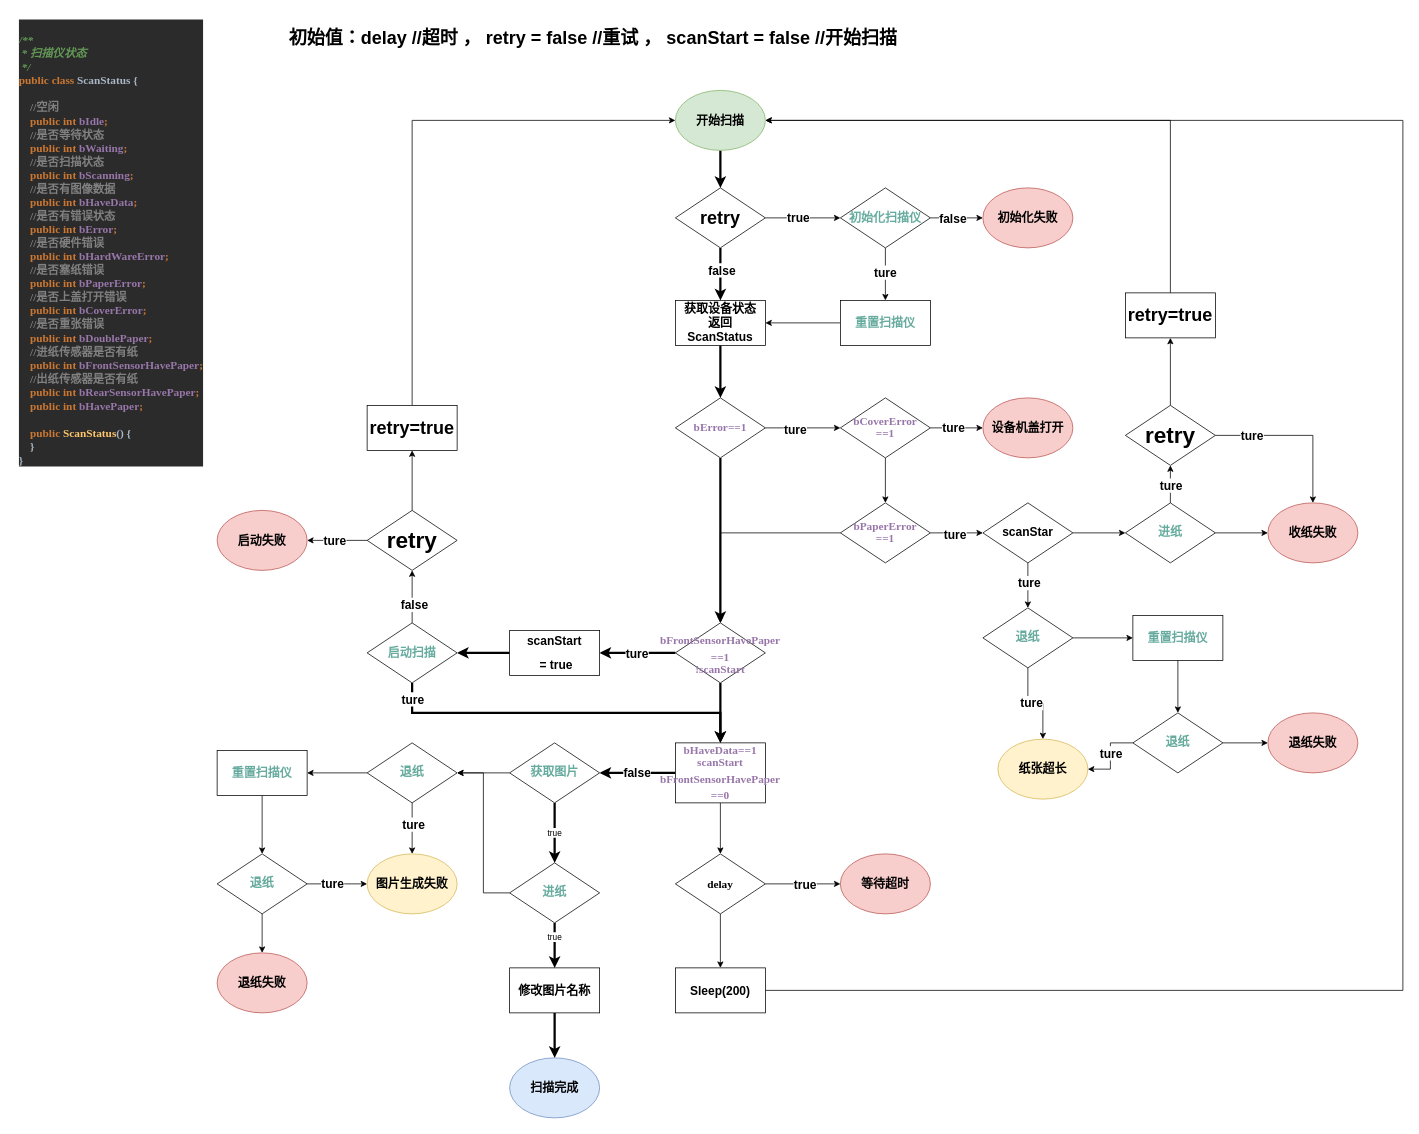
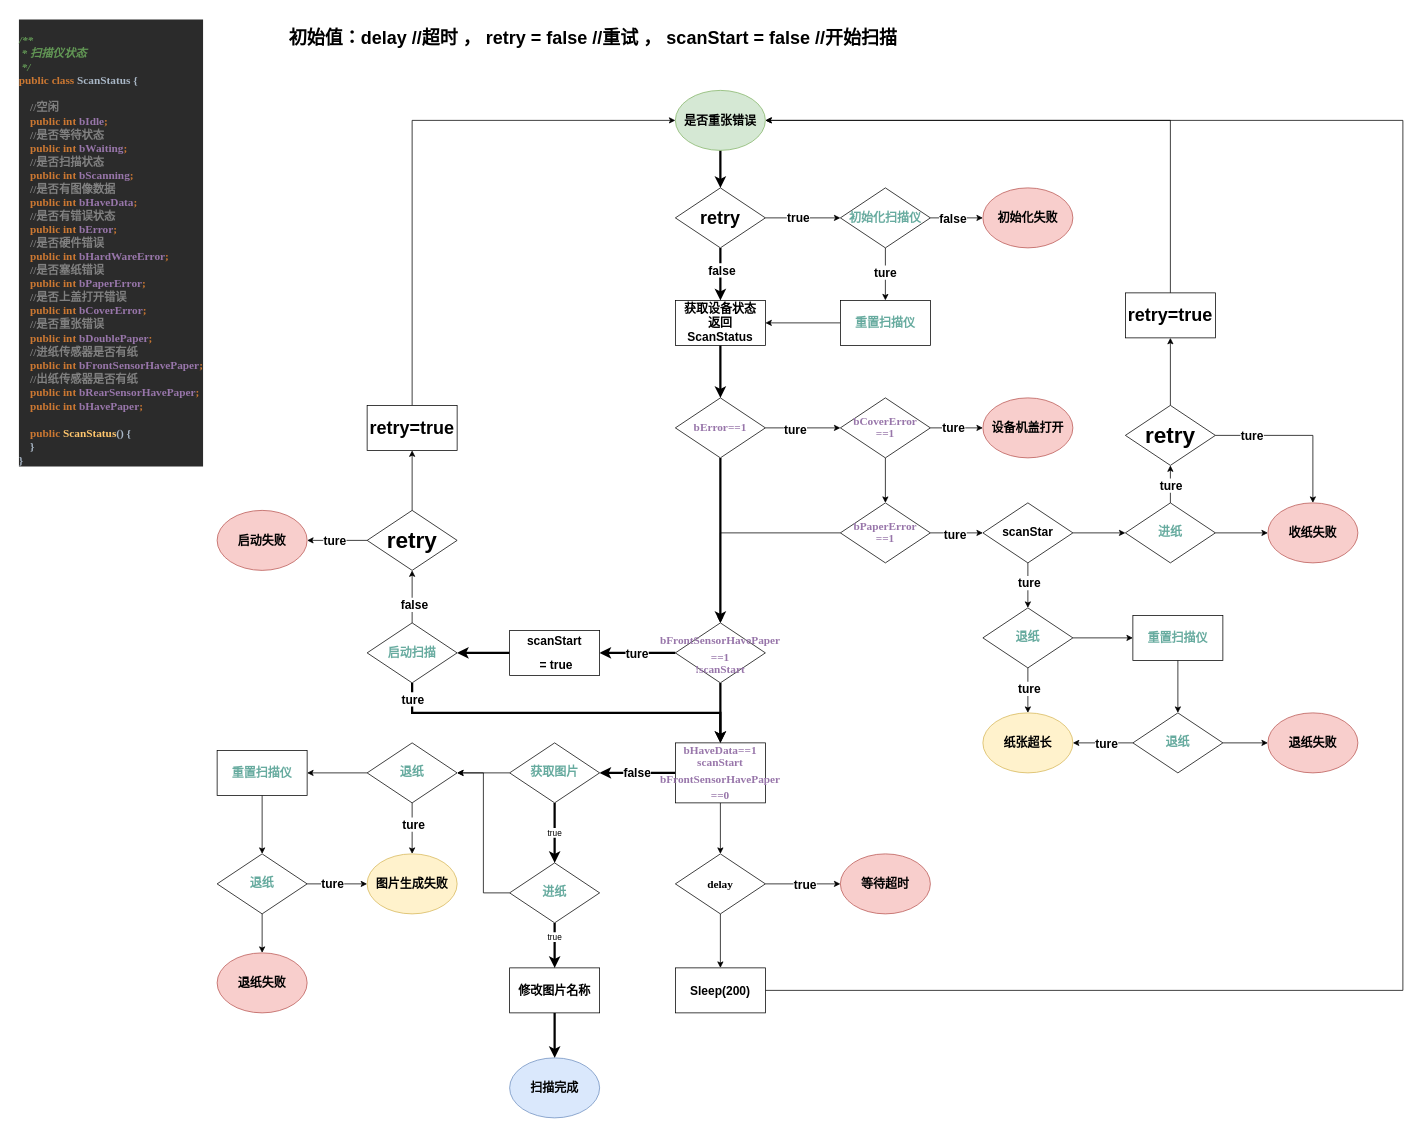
node "开始扫描": label "开始扫描" -> "是否重张错误"
node "纸张超长": moved (1043, 769) -> (1028, 743)
